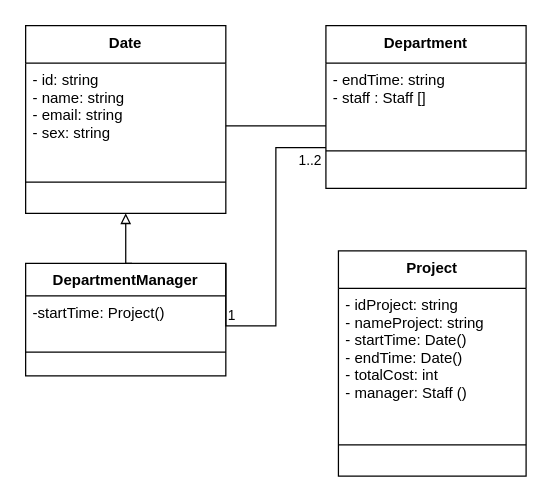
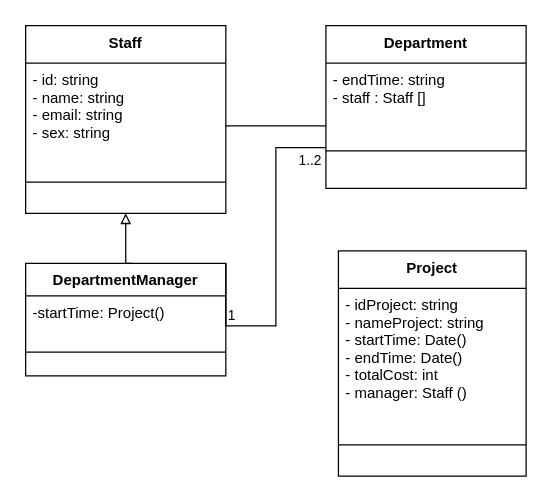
node "Date": label "Date" -> "Staff"
